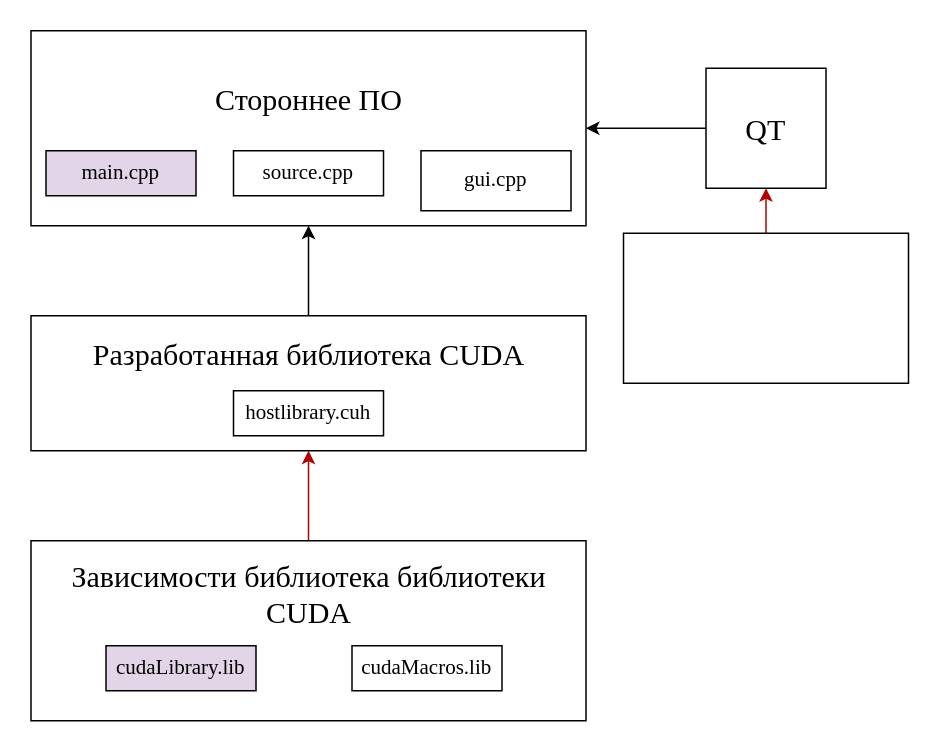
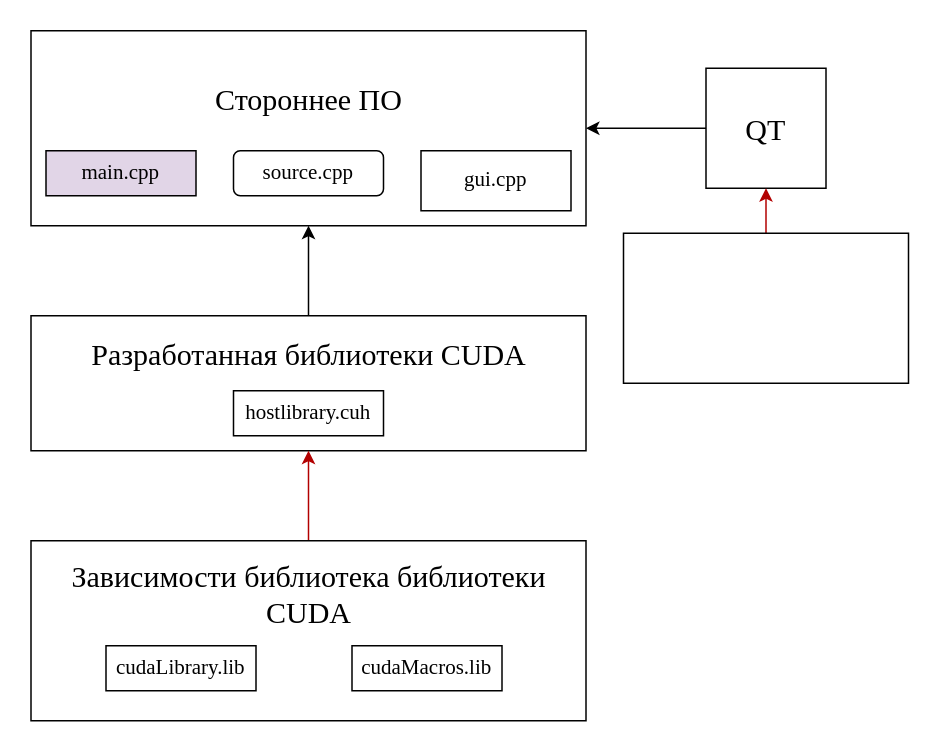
node "source.cpp": shape rectangle -> rounded rectangle
node "Разработанная библиотека CUDA": label "Разработанная библиотека CUDA" -> "Разработанная библиотеки CUDA"
node "cudaLibrary.lib": fillcolor #e1d5e7 -> #ffffff
